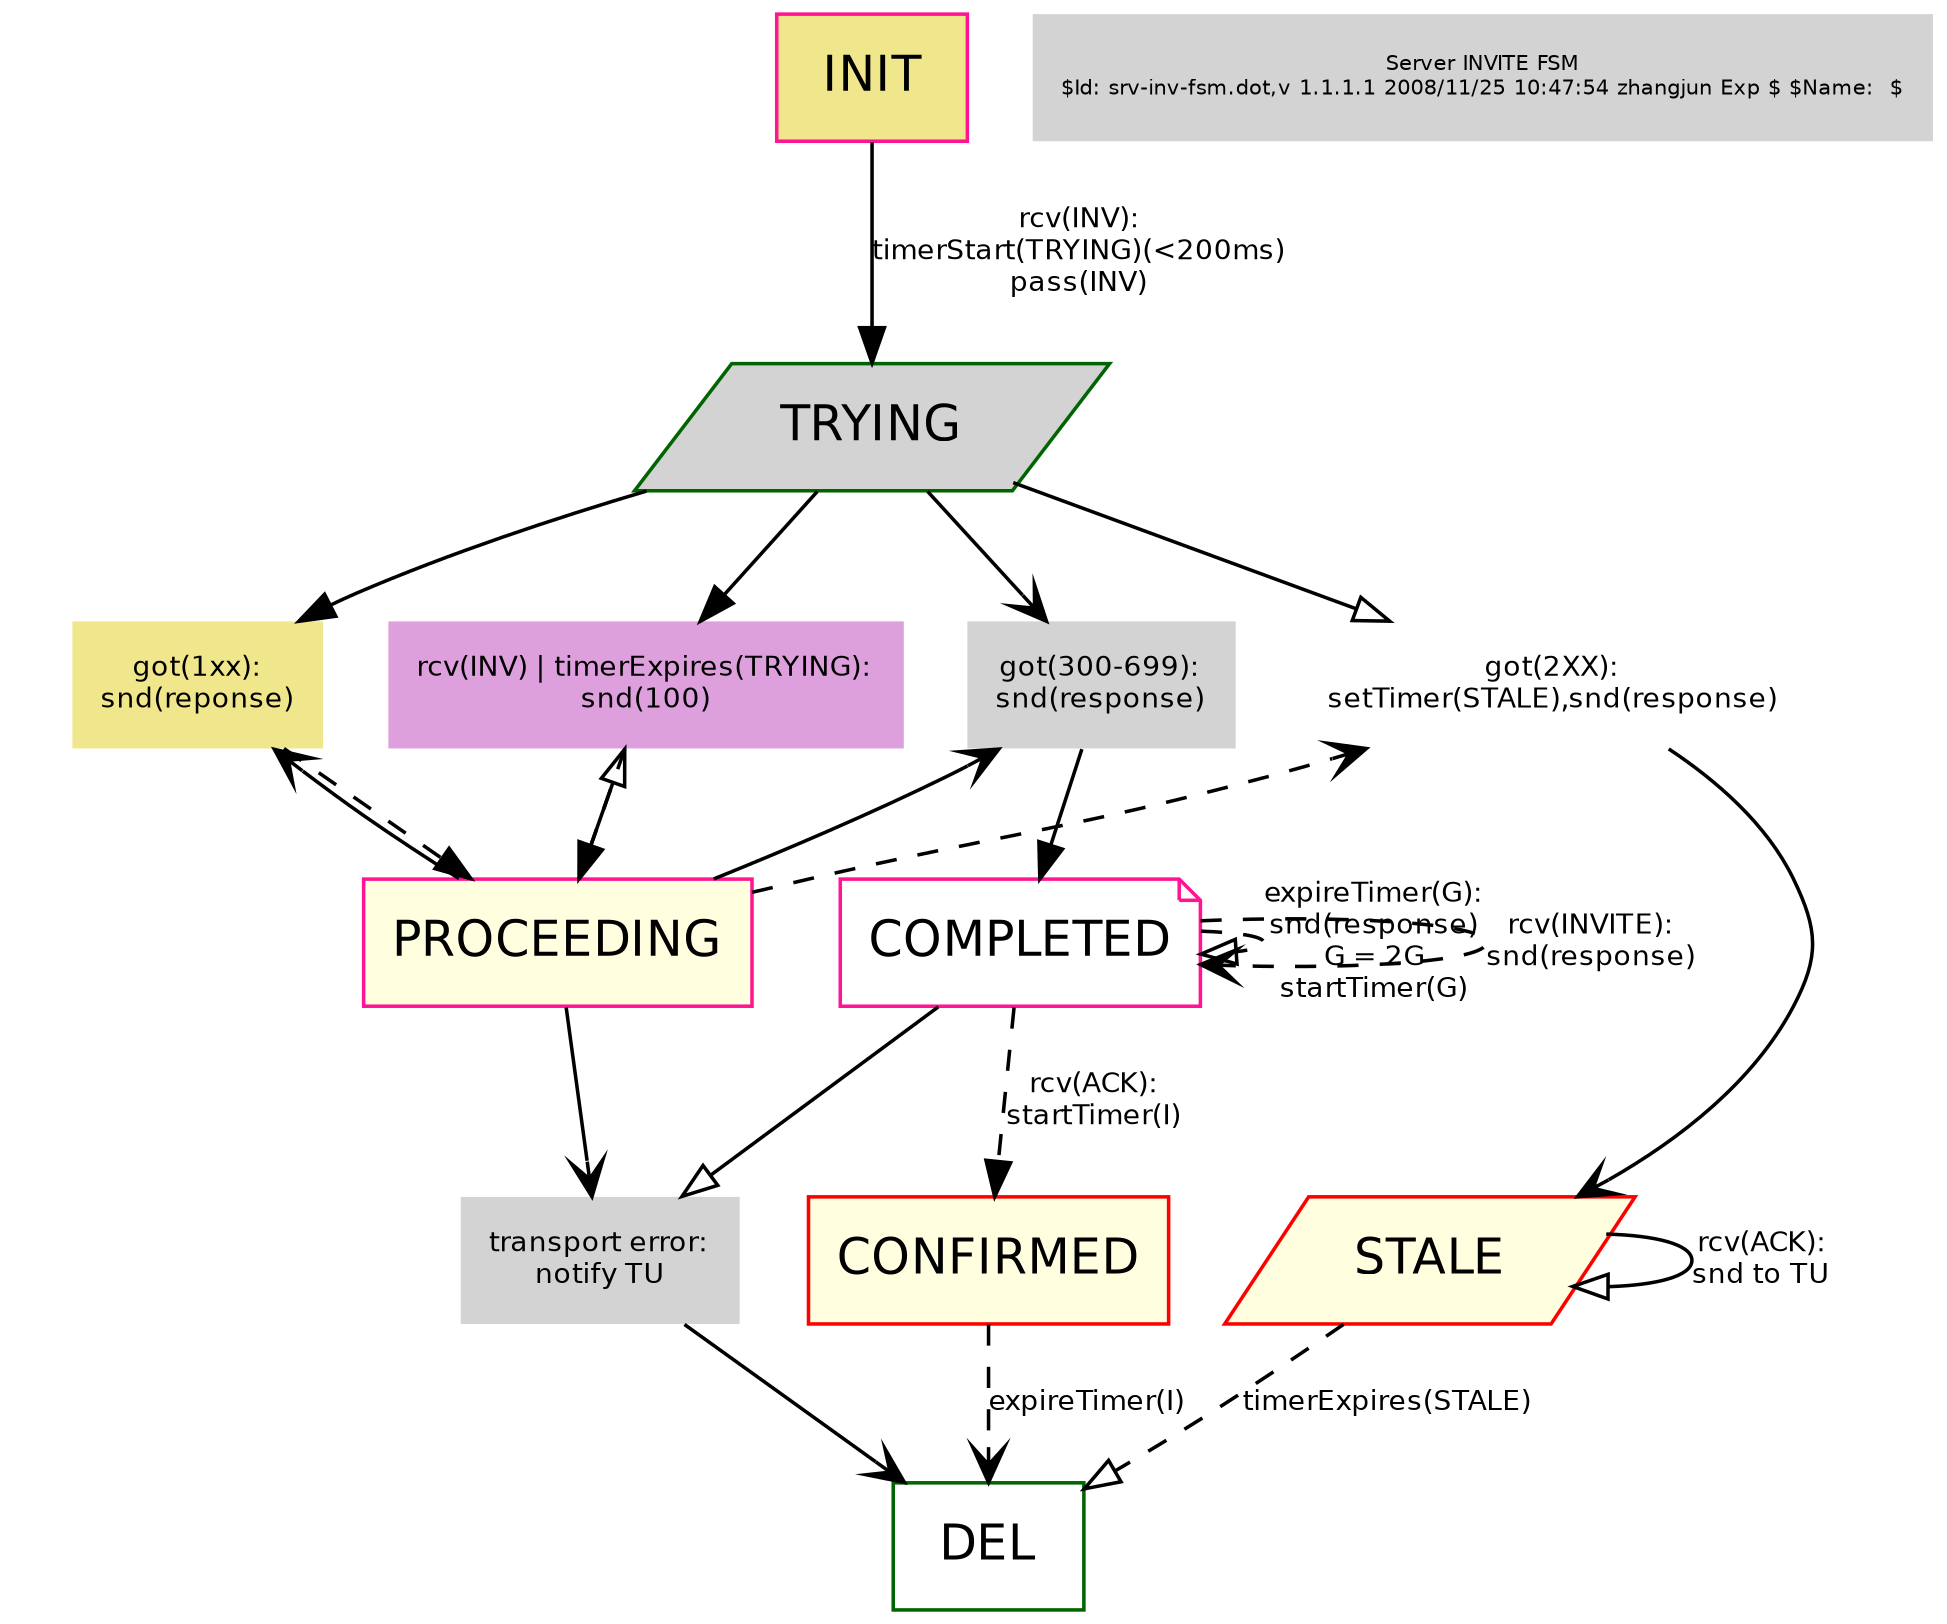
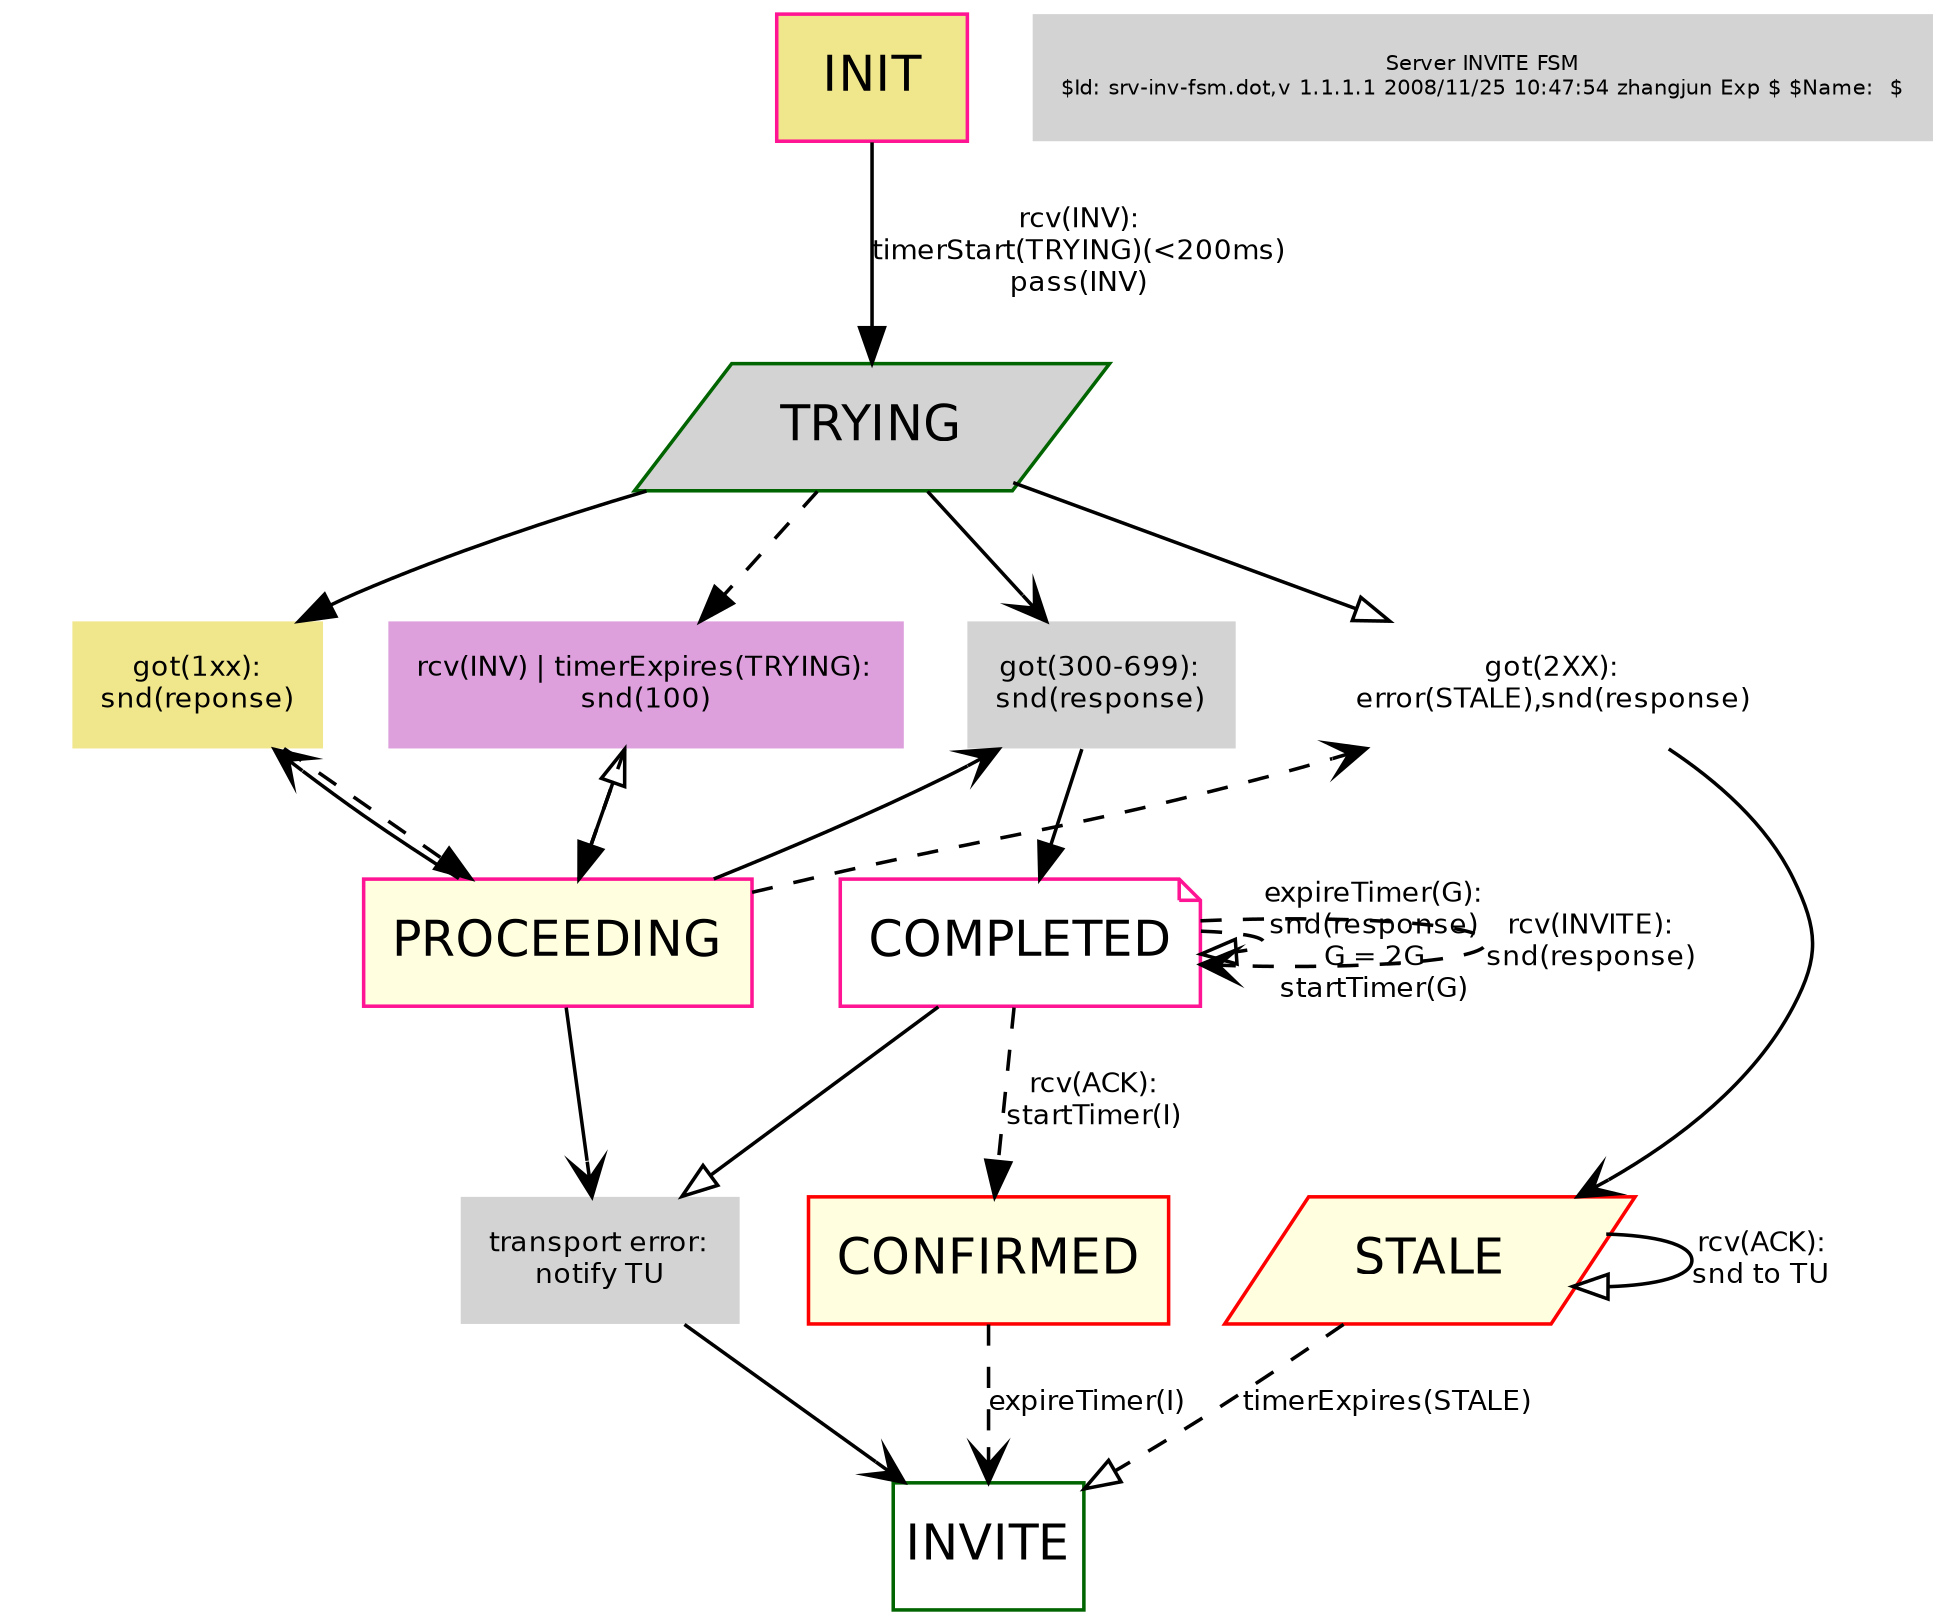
edge "TRYING" -> "rcv(INV) | timerExpires(TRYING): snd(100)": style solid -> dashed
node "got(2XX): setTimer(STALE),snd(response)": label "got(2XX): setTimer(STALE),snd(response)" -> "got(2XX): error(STALE),snd(response)"
node "DEL": label "DEL" -> "INVITE"
